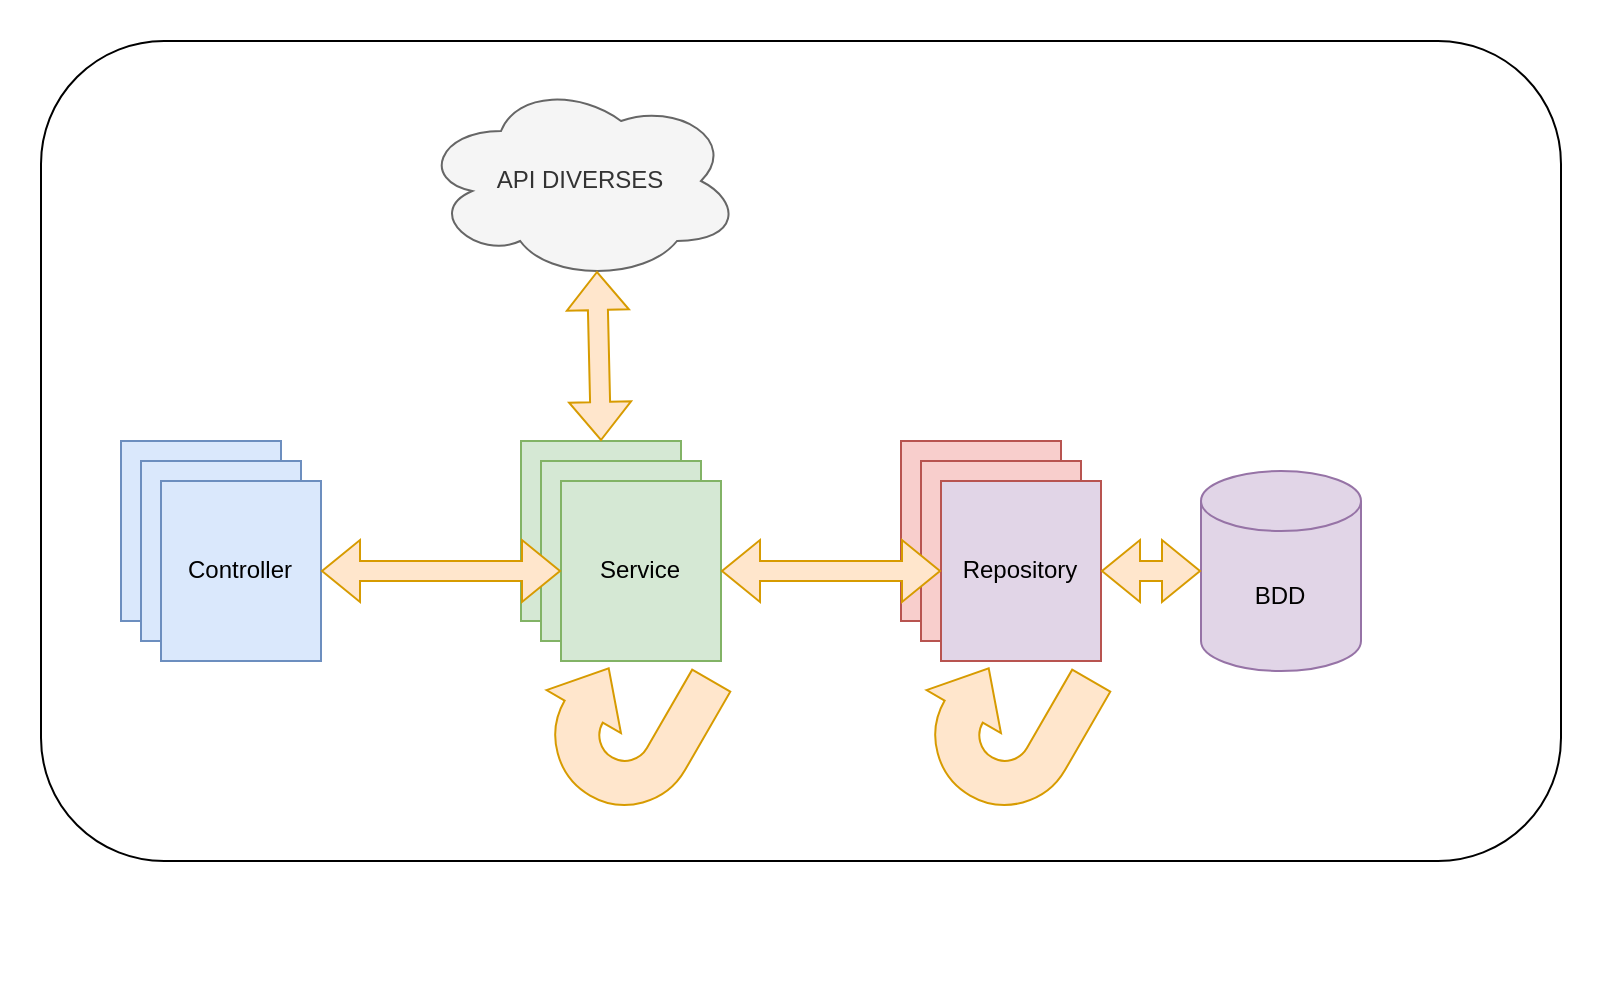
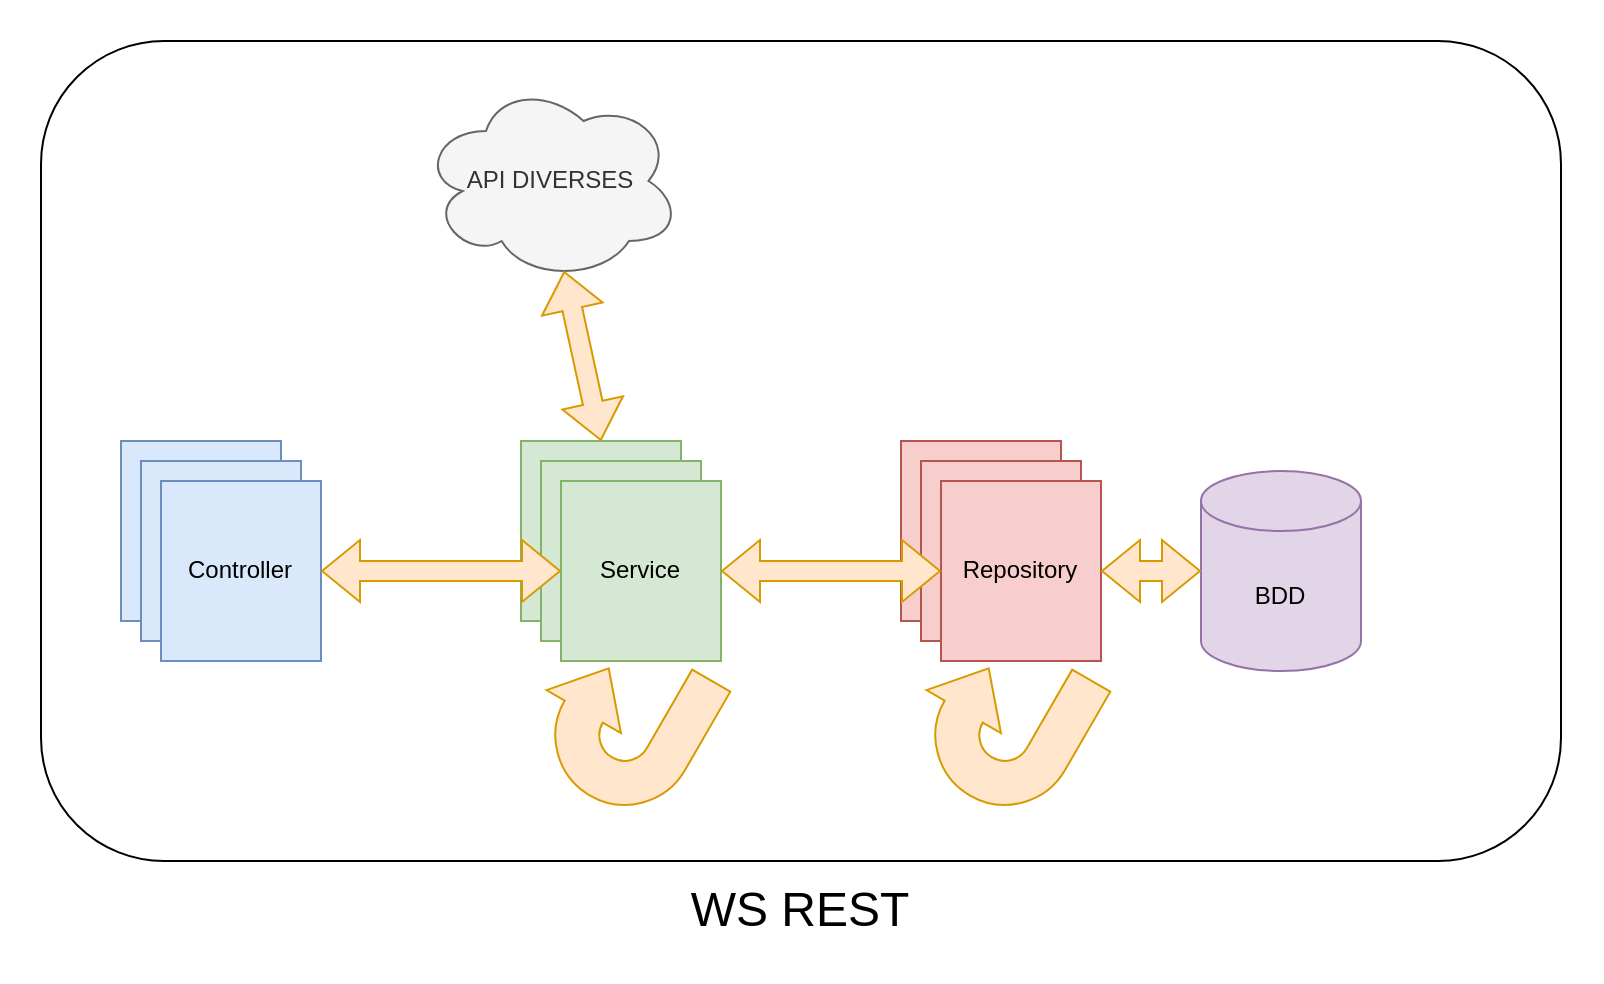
node "API DIVERSES": size 320x200 -> 260x200
node "Repository": fillcolor #e1d5e7 -> #f8cecc
node "WS REST": added
